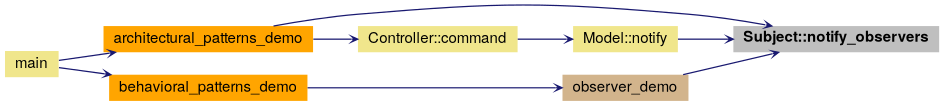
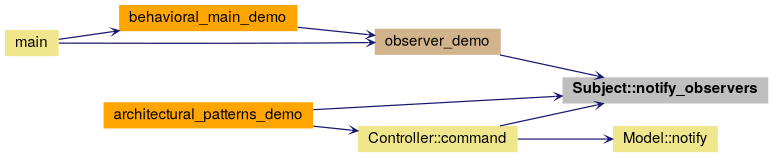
edge "Model::notify" -> "Subject::notify_observers": now "Controller::command" -> "Subject::notify_observers"
edge "main" -> "architectural_patterns_demo": now "main" -> "observer_demo"
node "behavioral_patterns_demo": label "behavioral_patterns_demo" -> "behavioral_main_demo"
